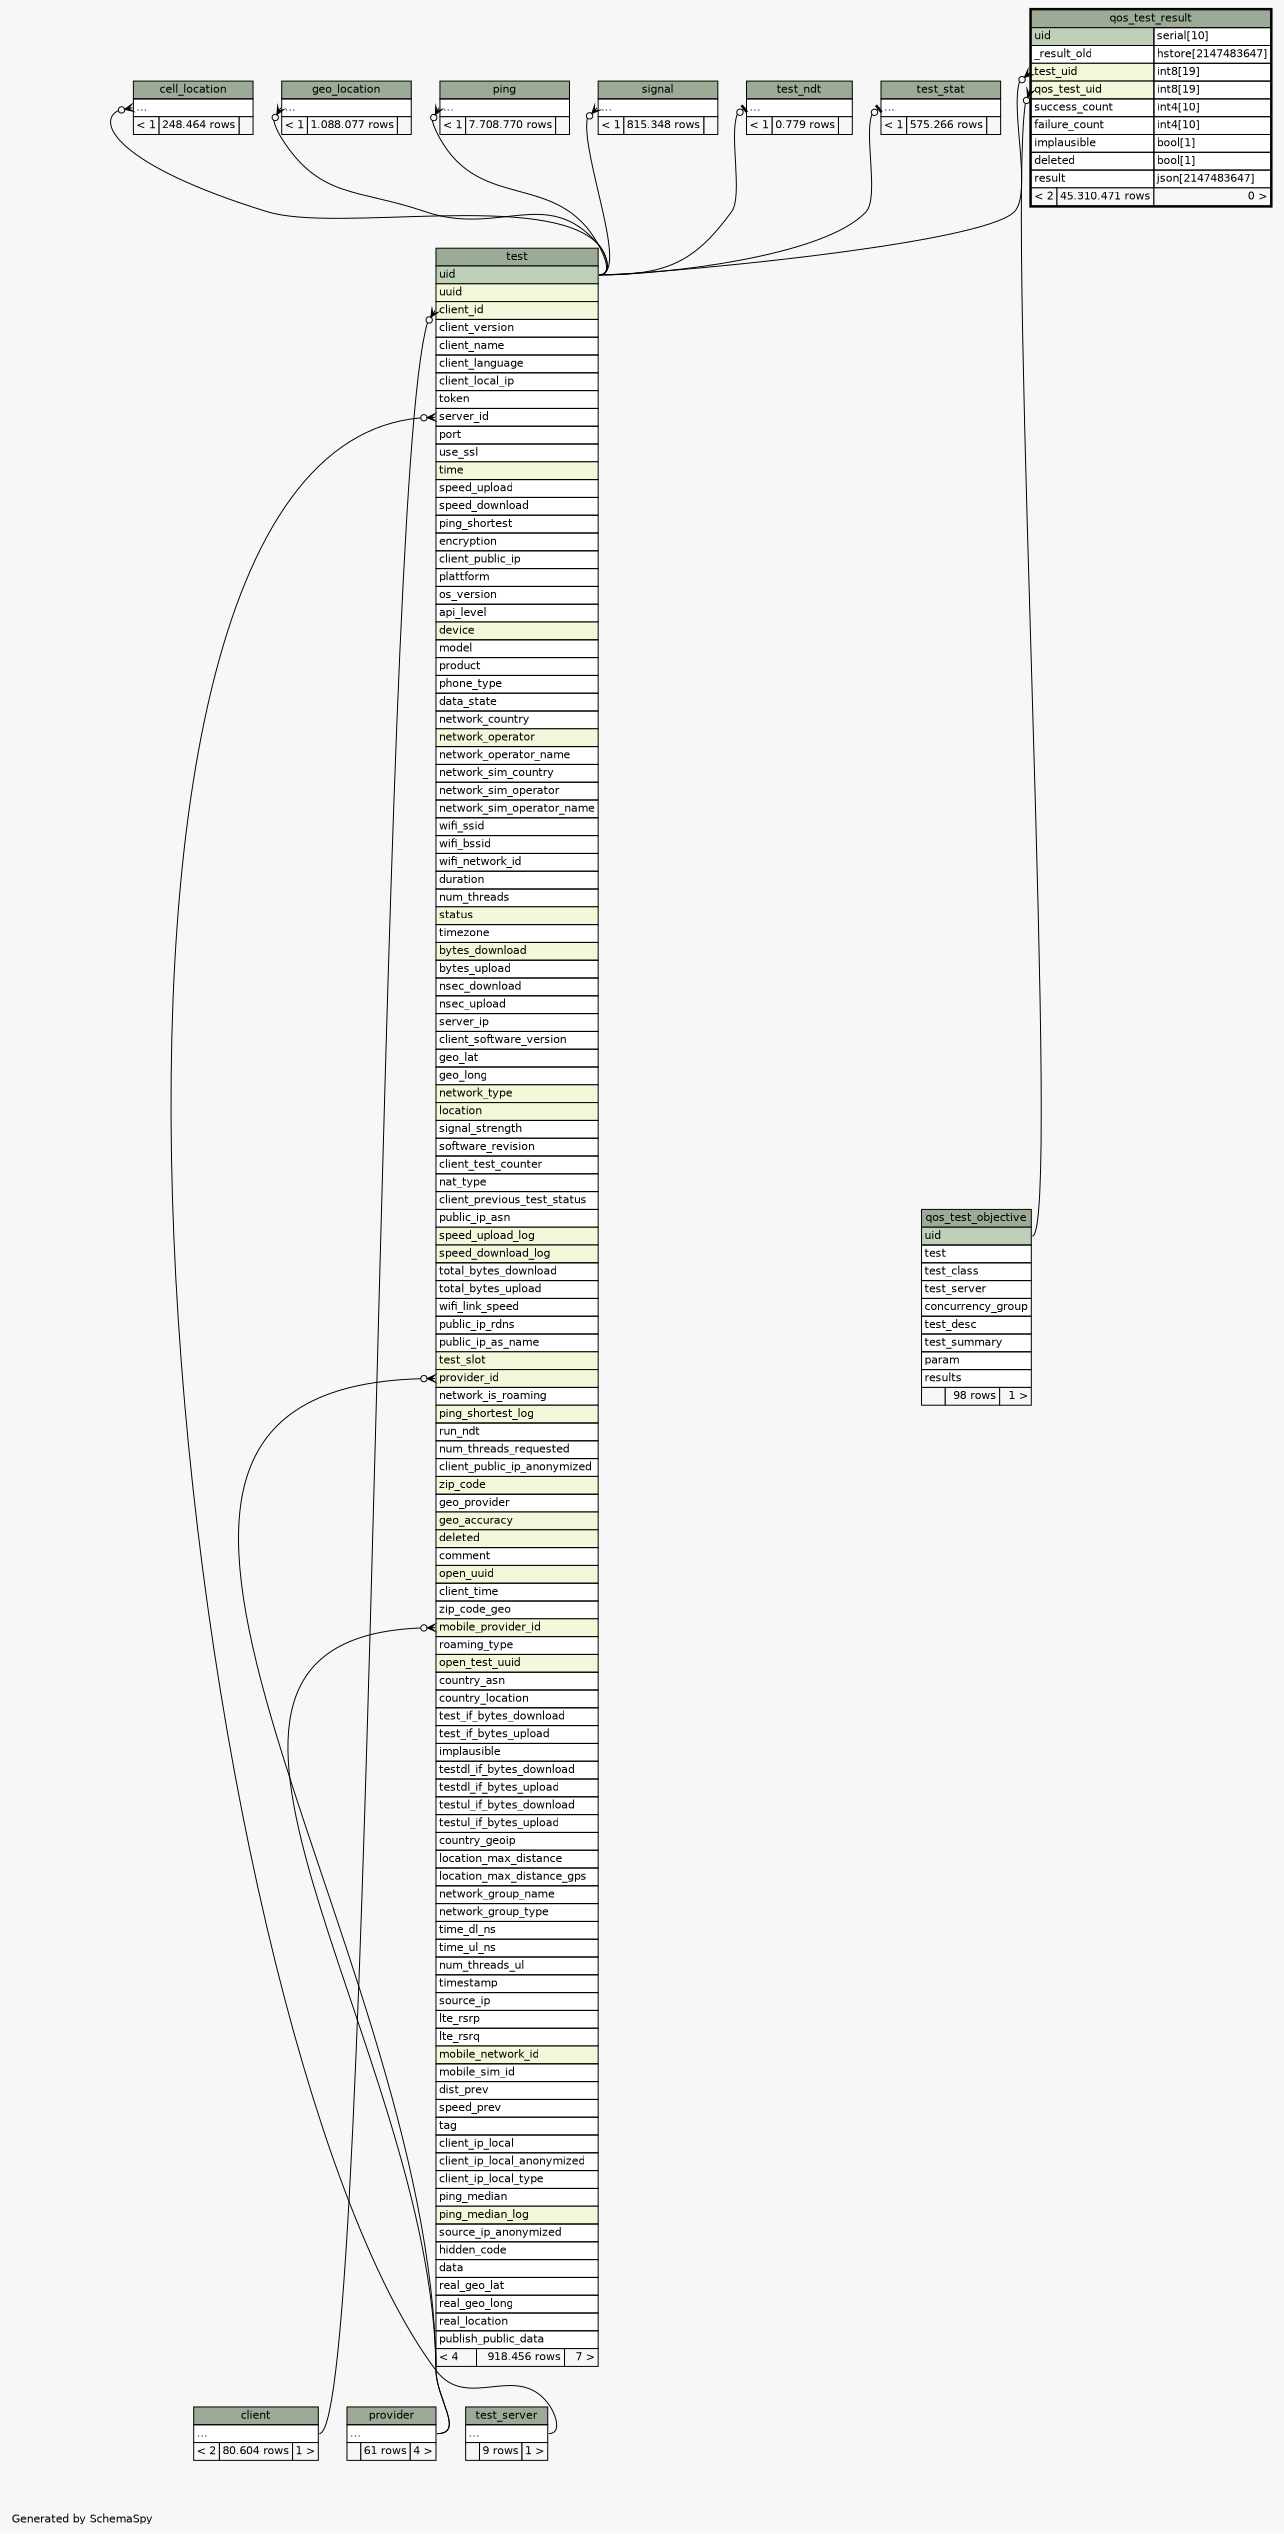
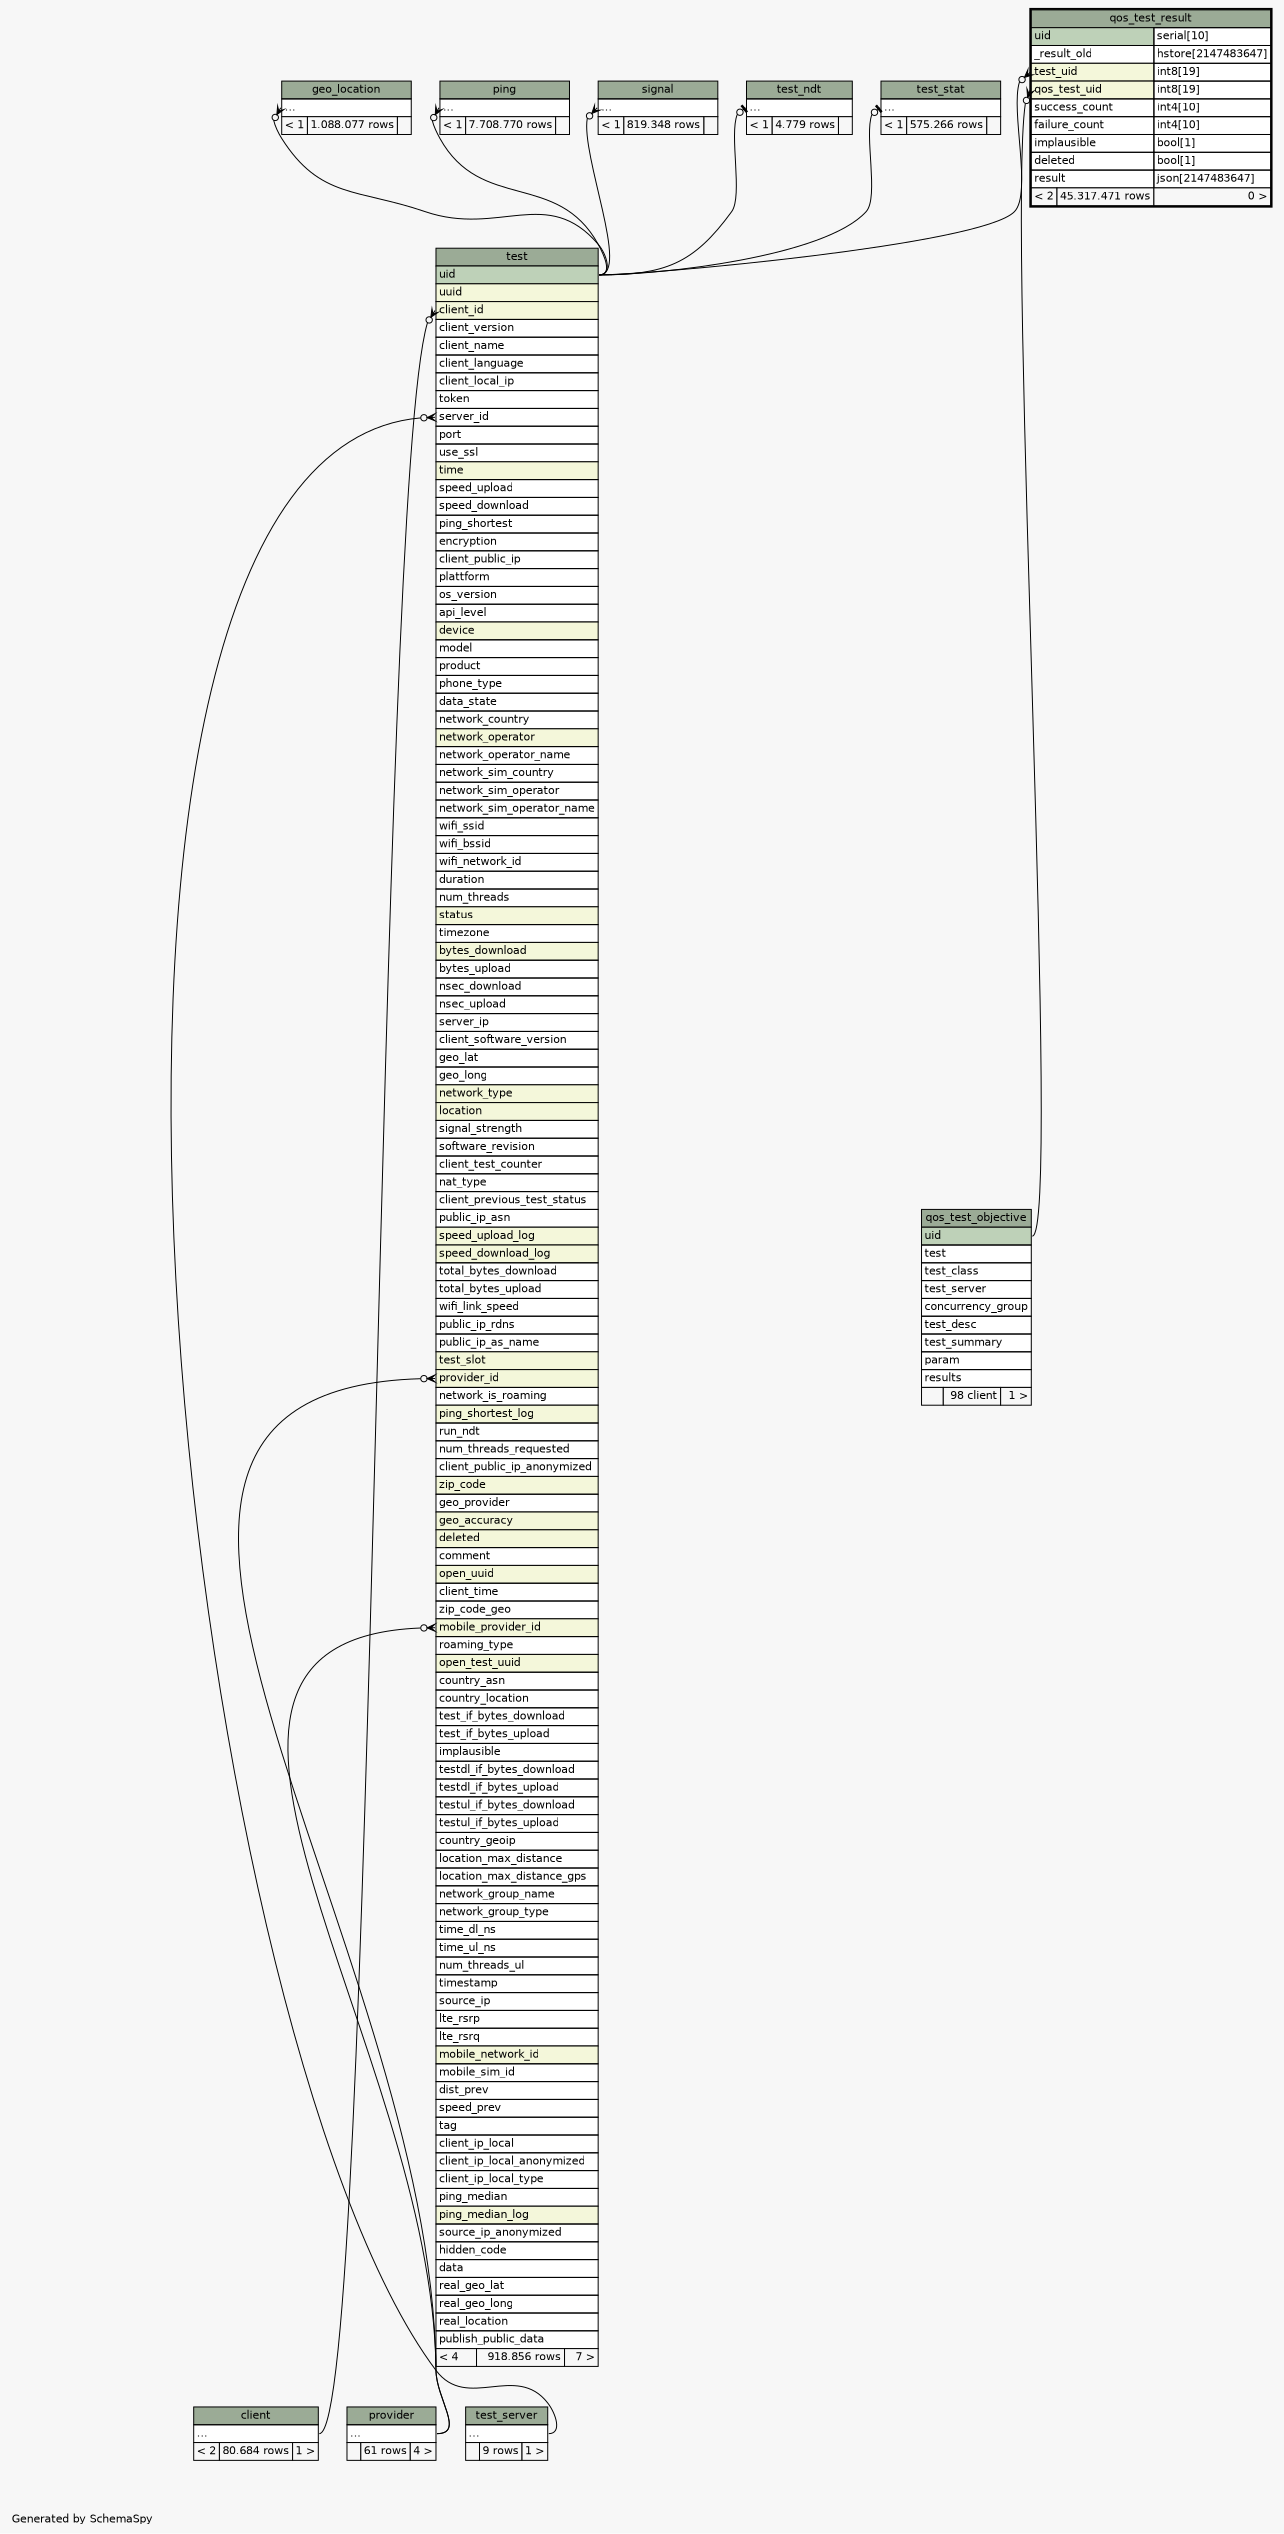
node "cell_location": removed
node "signal": text "815.348 rows" -> "819.348 rows"
node "test_ndt": text "0.779 rows" -> "4.779 rows"
node "qos_test_result": text "45.310.471 rows" -> "45.317.471 rows"
node "qos_test_objective": text "98 rows" -> "98 client"
node "test": text "918.456 rows" -> "918.856 rows"
node "client": text "80.604 rows" -> "80.684 rows"
